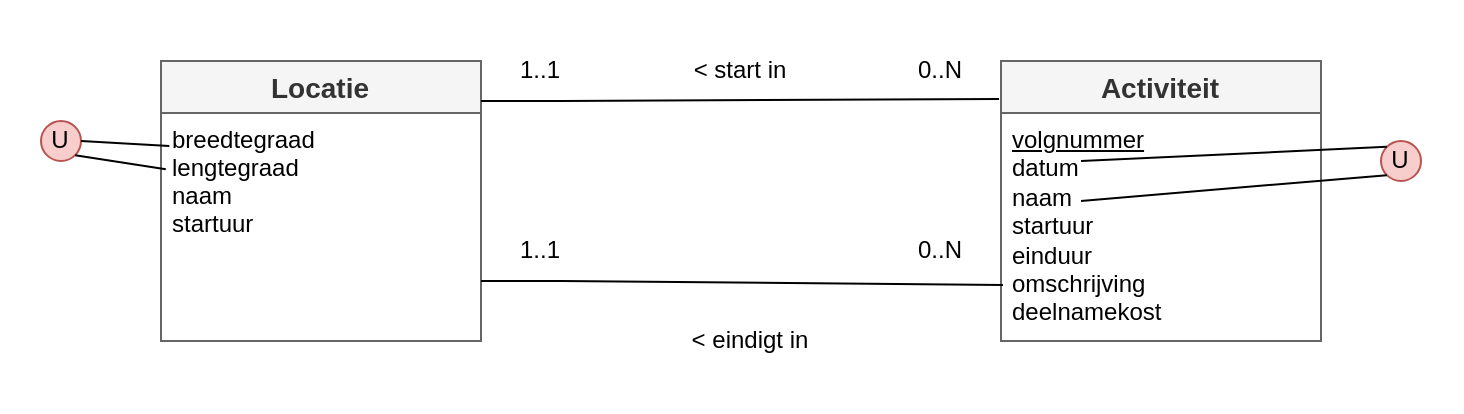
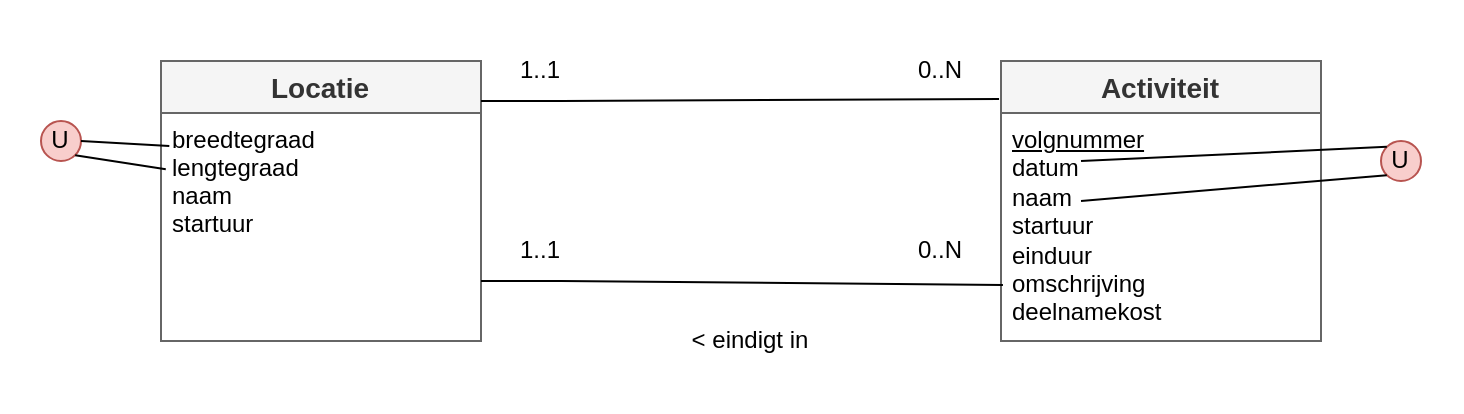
node "< start in": removed
